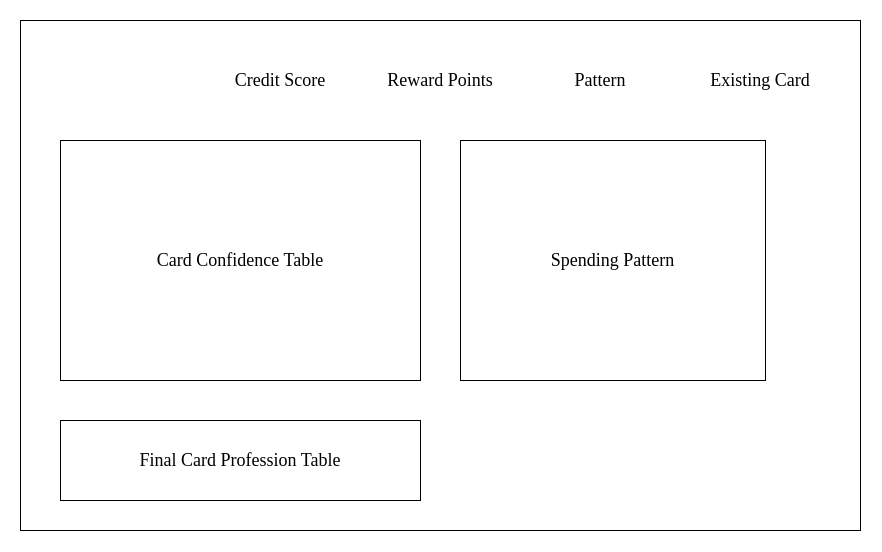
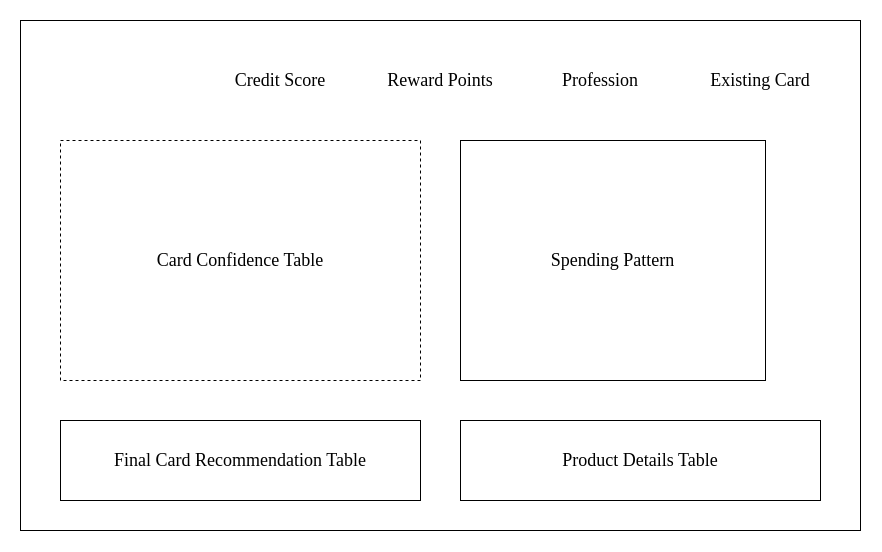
node "Pattern": label "Pattern" -> "Profession"
node "Card Confidence Table": style solid -> dashed
node "Final Card Profession Table": label "Final Card Profession Table" -> "Final Card Recommendation Table"
node "Product Details Table": added
